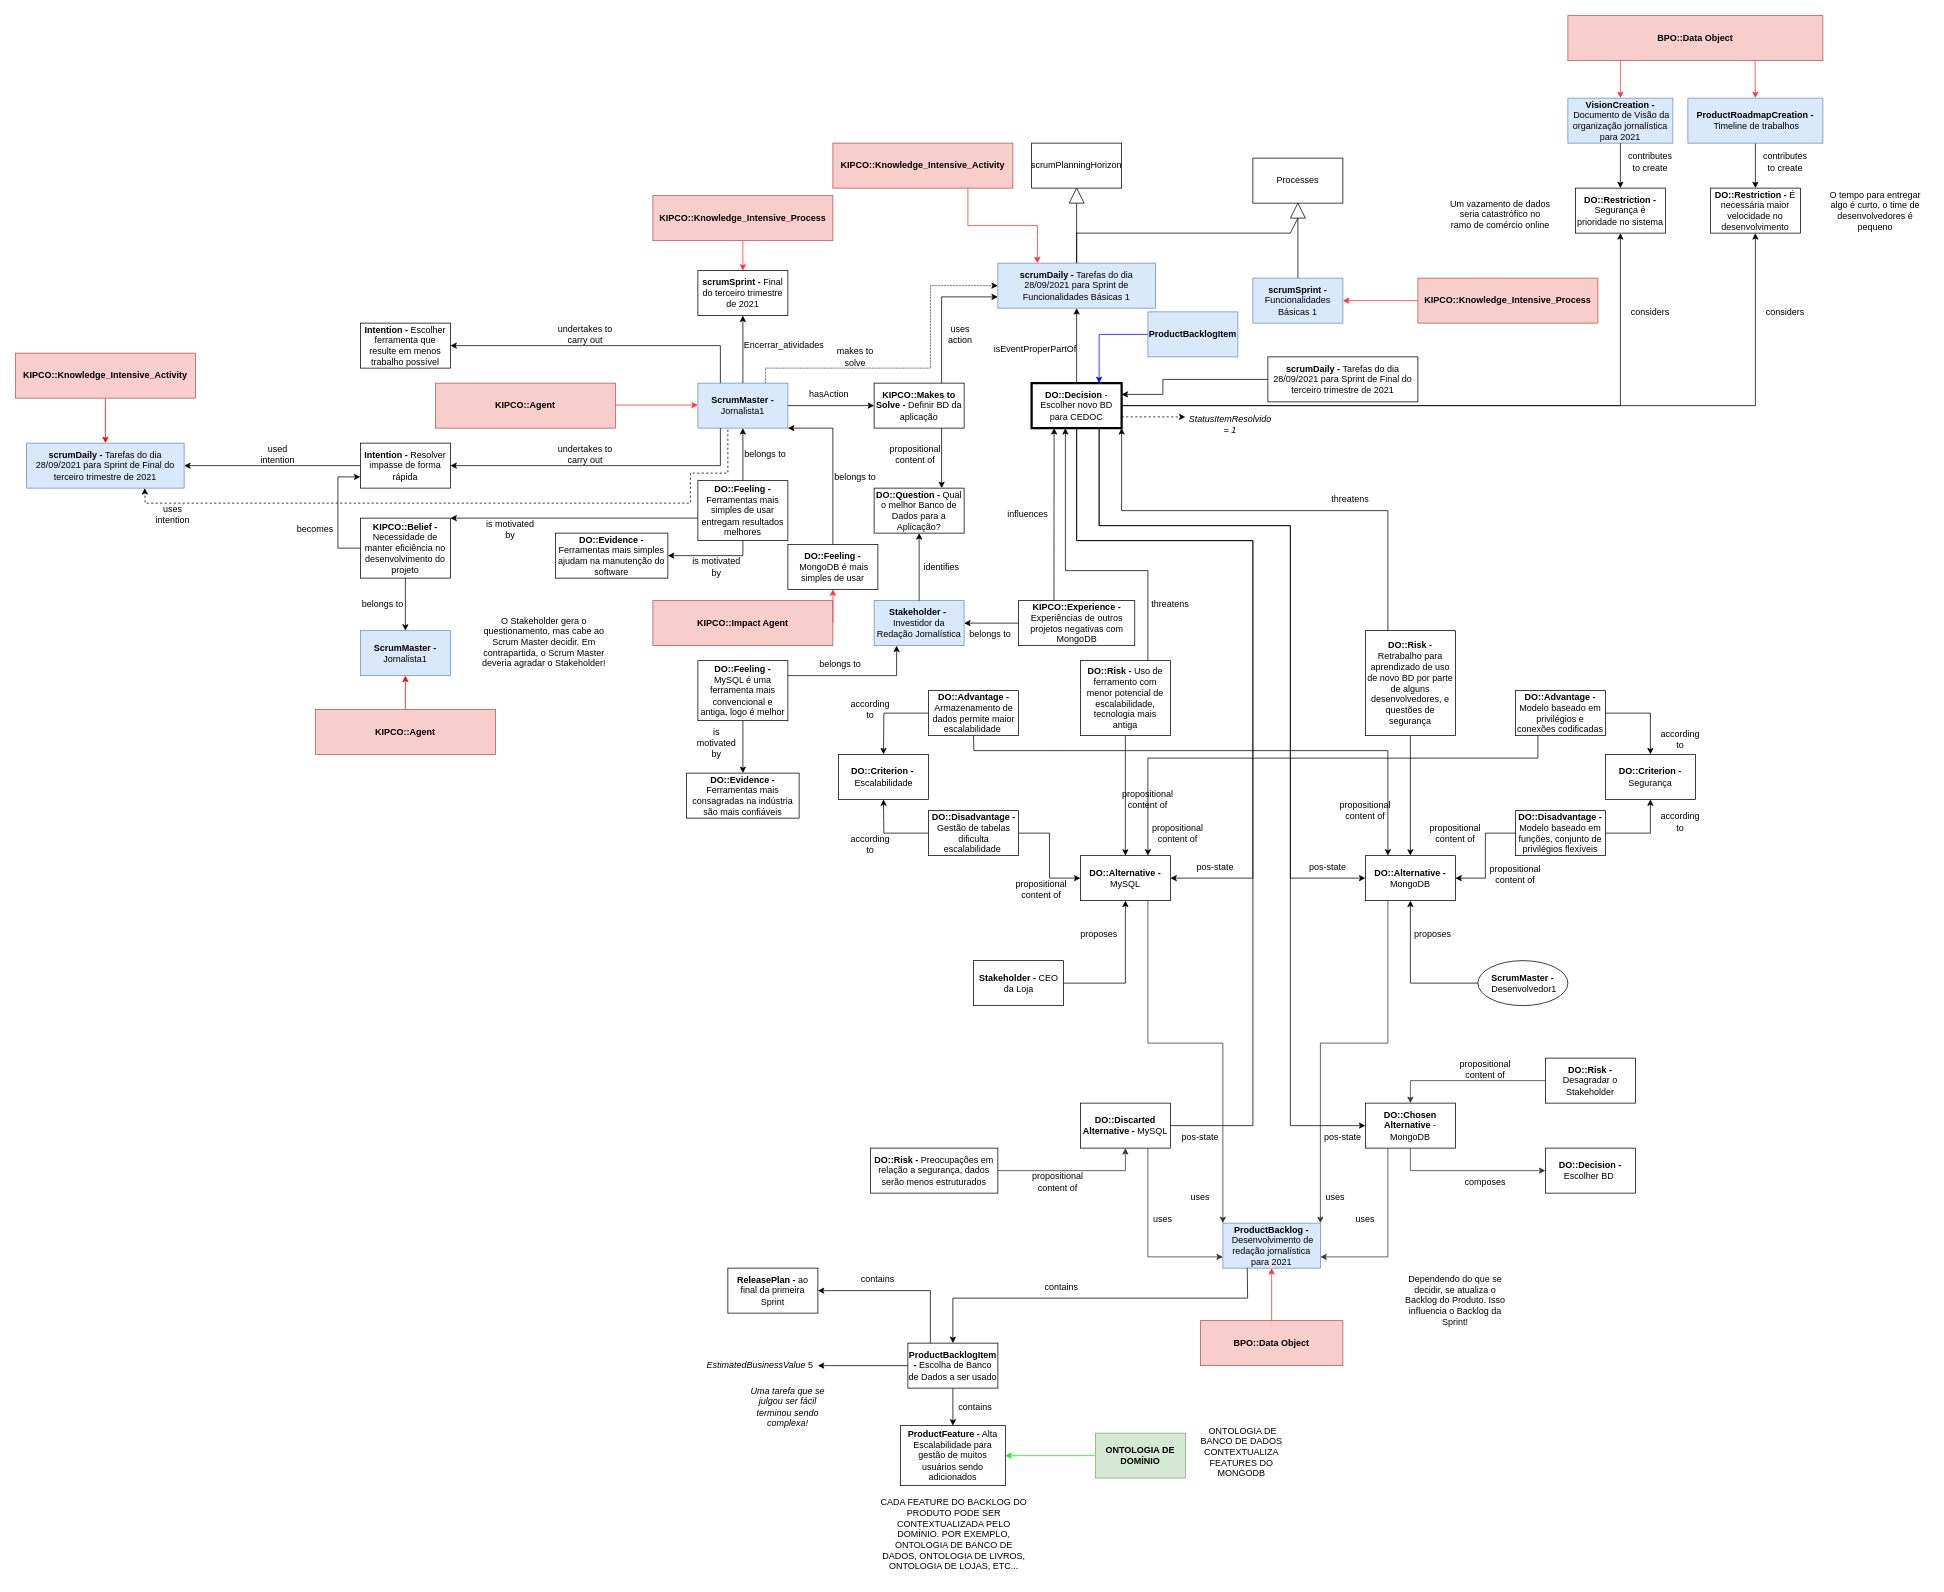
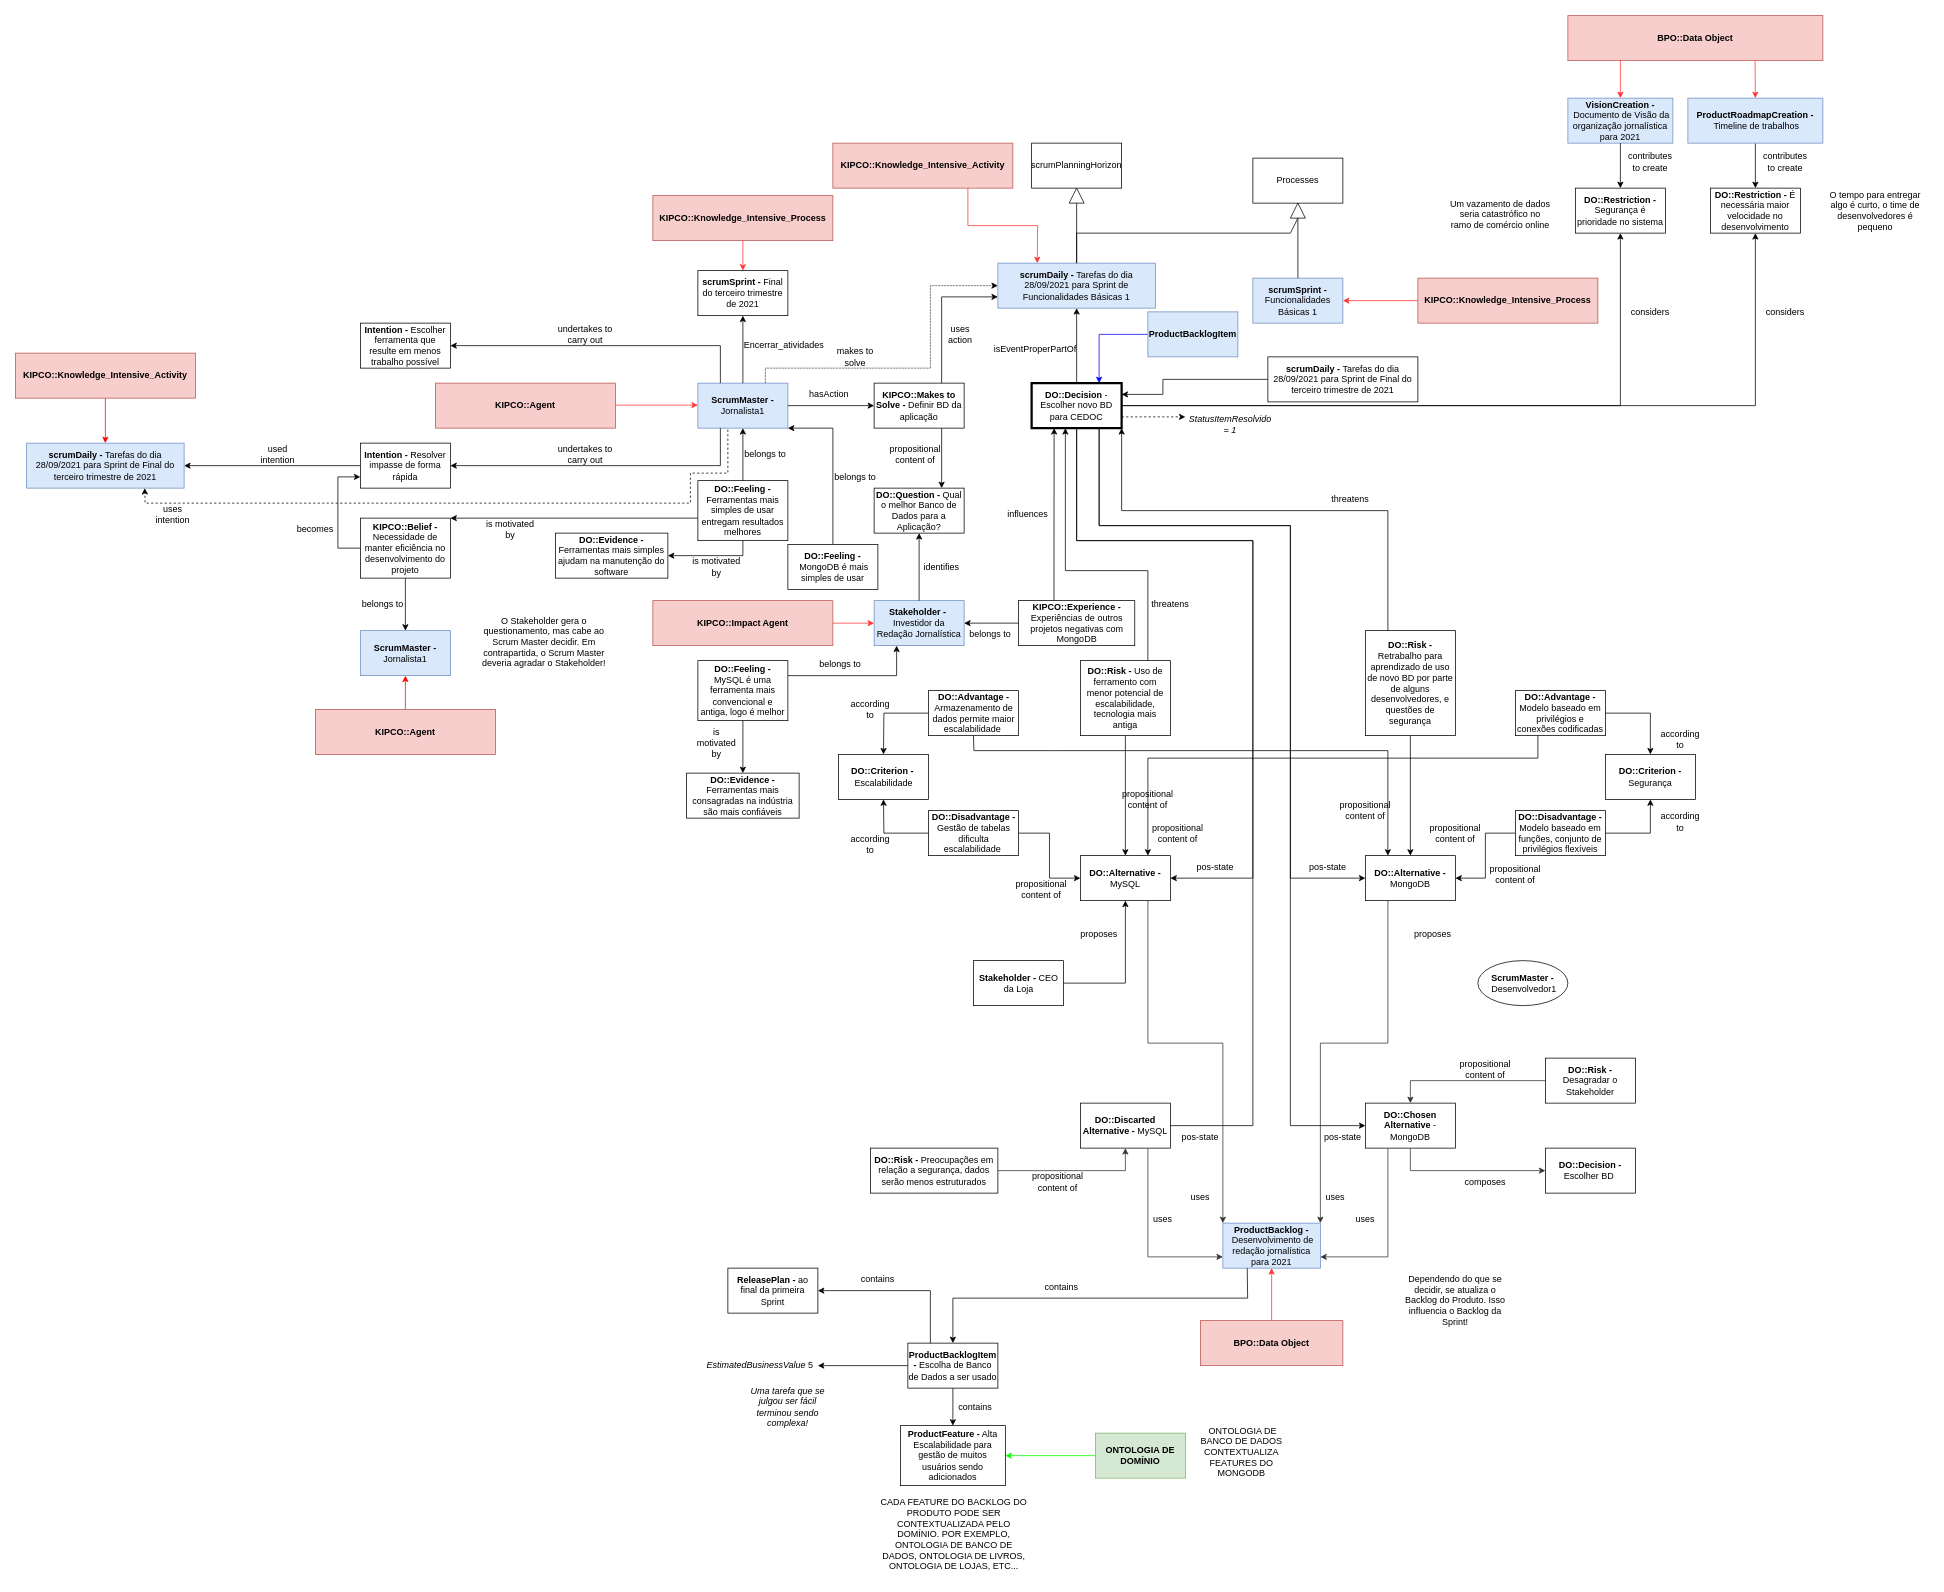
edge "KIPCO::Impact Agent" -> "DO::Feeling - MongoDB é mais simples de usar": now "KIPCO::Impact Agent" -> "Stakeholder - Investidor da Redação Jornalística"
edge "ScrumMaster - Desenvolvedor1" -> "DO::Alternative - MongoDB": removed
